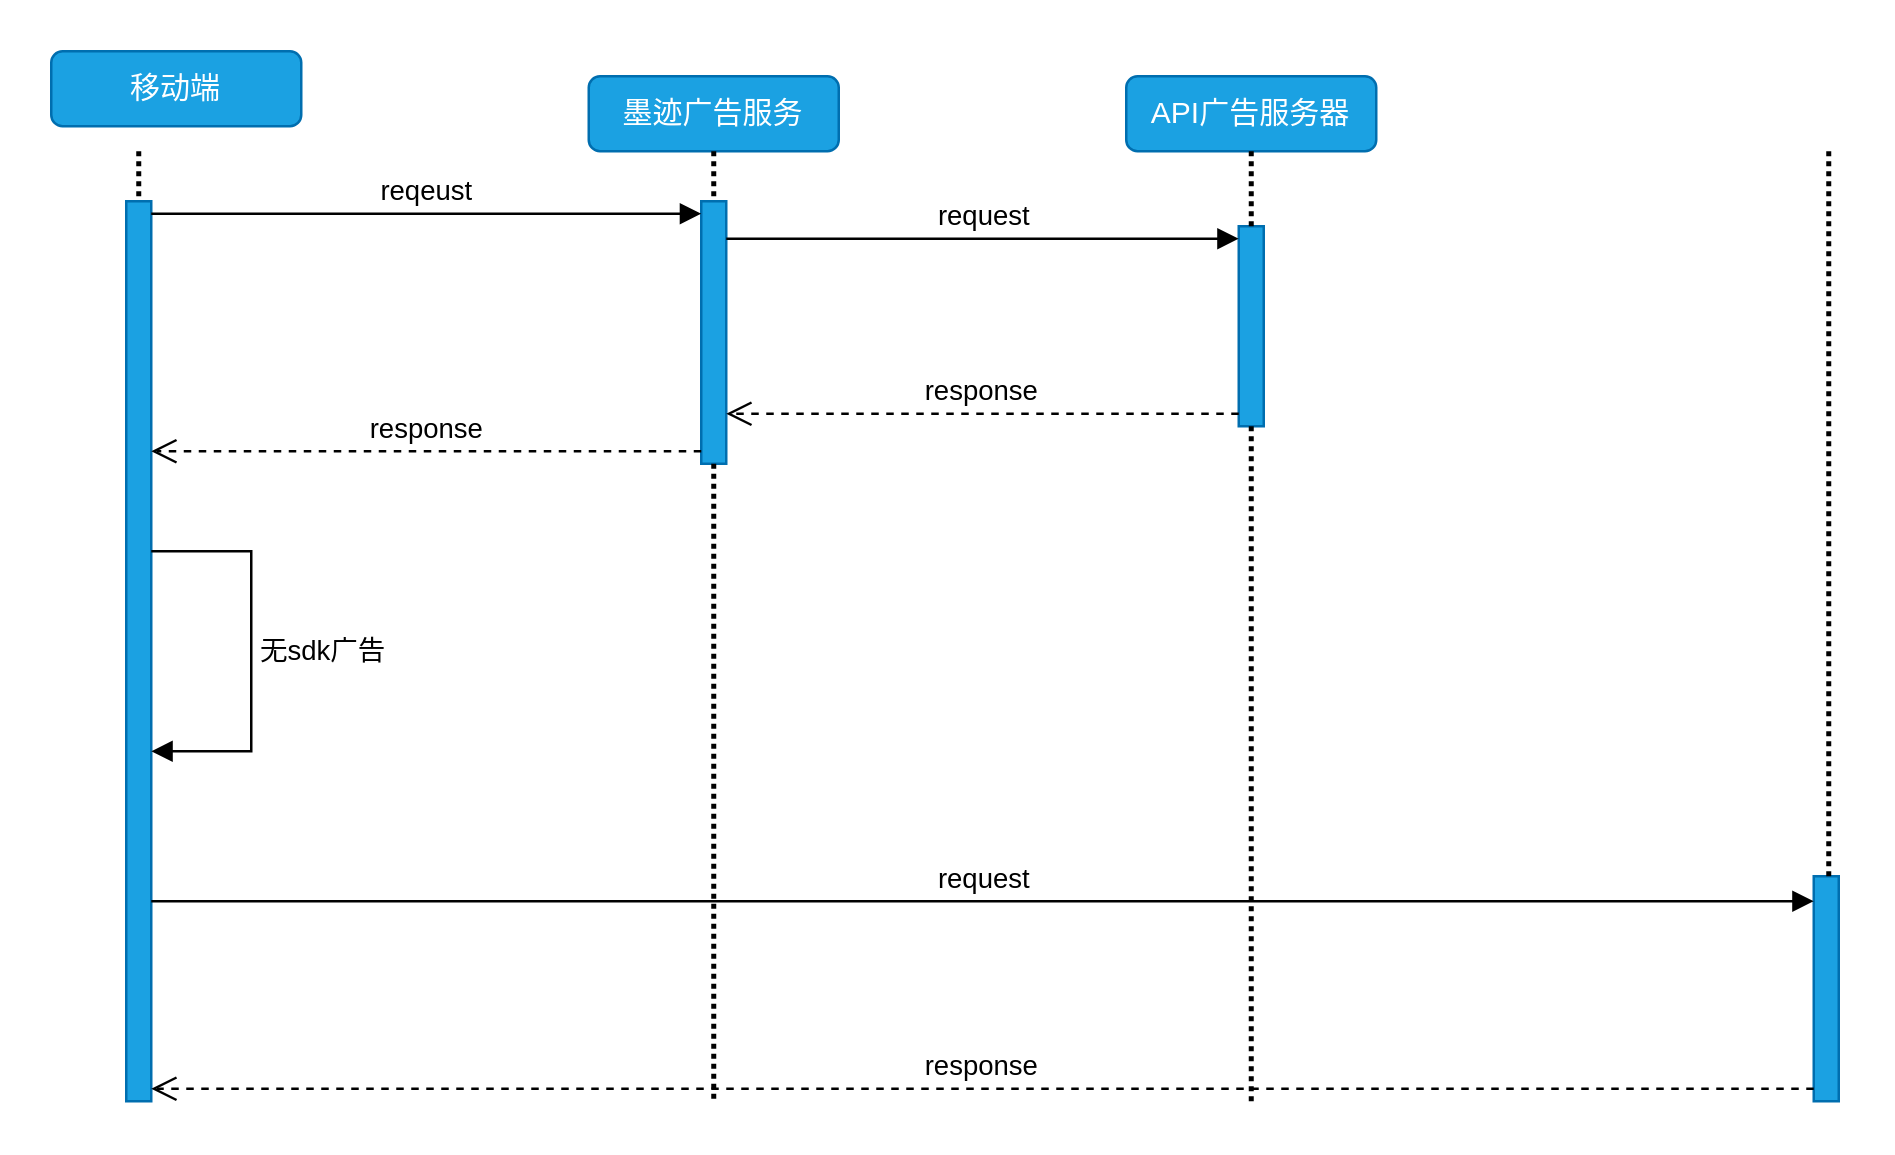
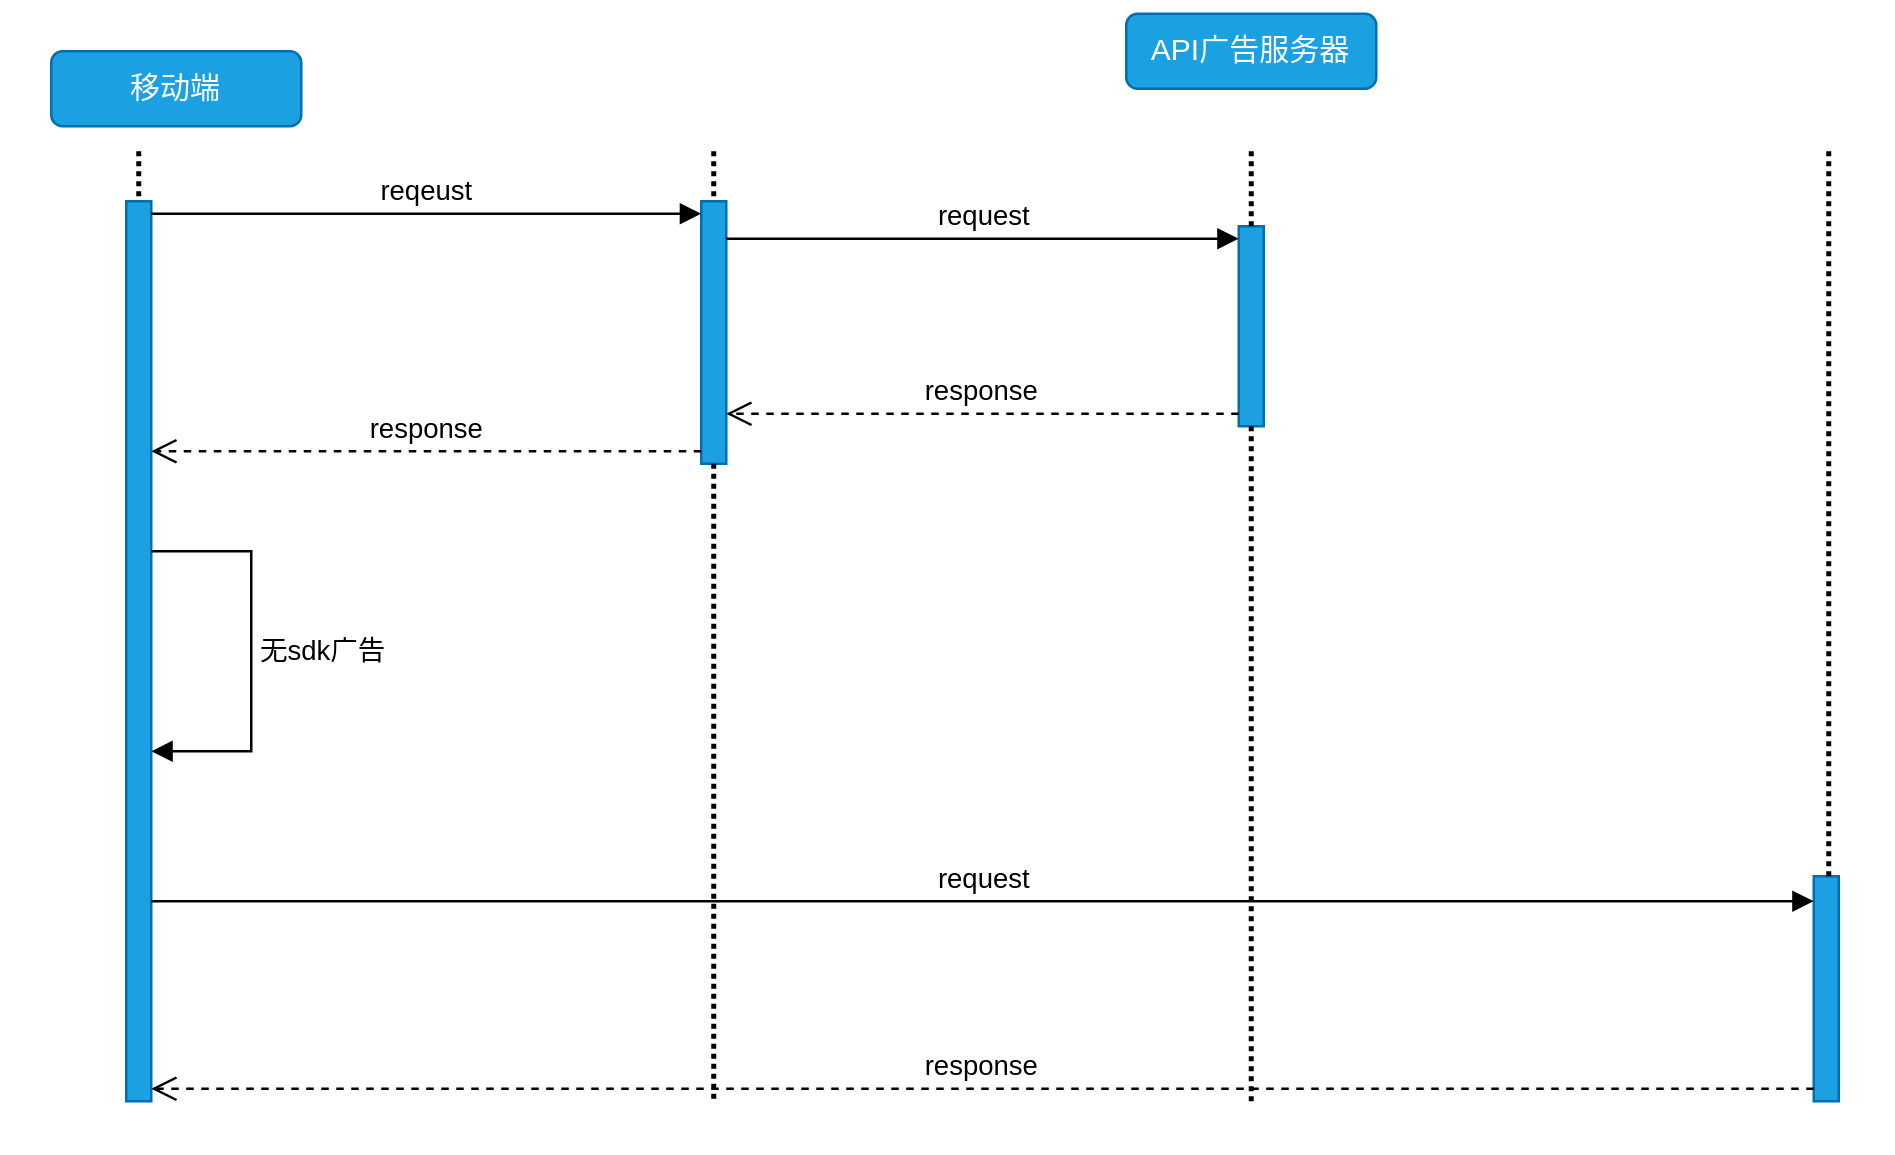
node "墨迹广告服务": removed
node "API广告服务器": moved (1251, 114) -> (1251, 51)
